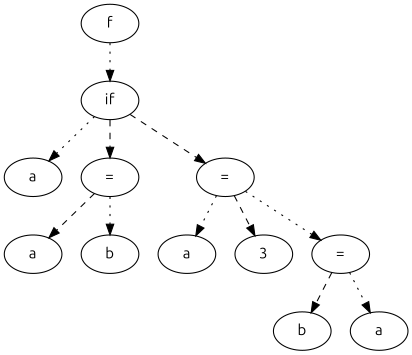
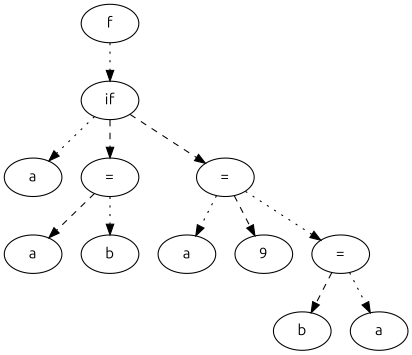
node "3": label "3" -> "9"
